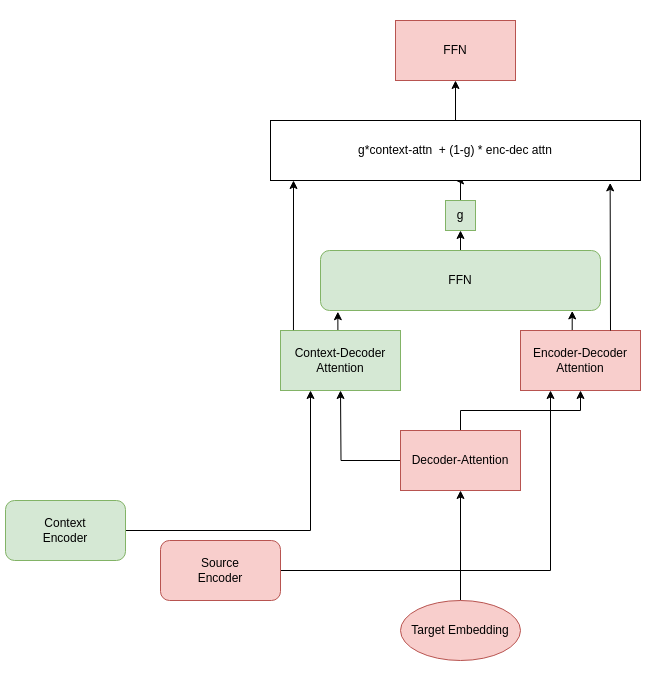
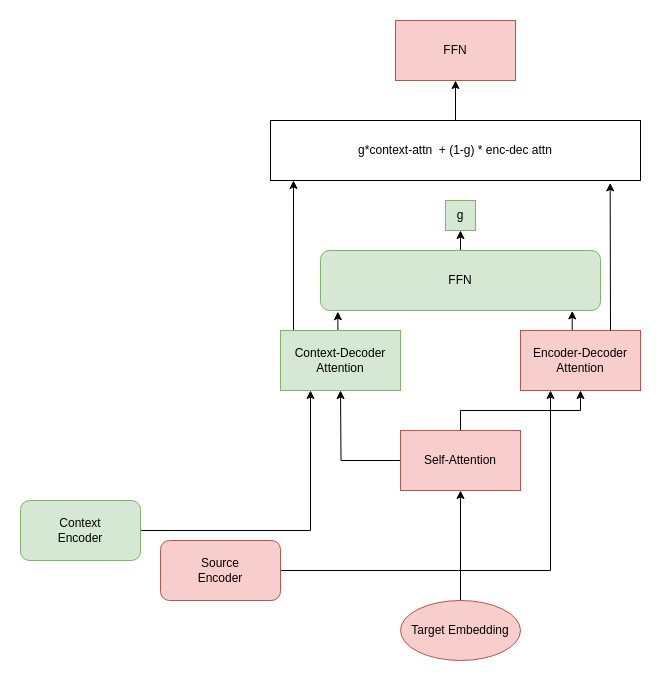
edge "g" -> "g*context-attn + (1-g) * enc-dec attn": removed
node "Decoder-Attention": label "Decoder-Attention" -> "Self-Attention"
node "Context Encoder": moved (66, 531) -> (81, 531)
